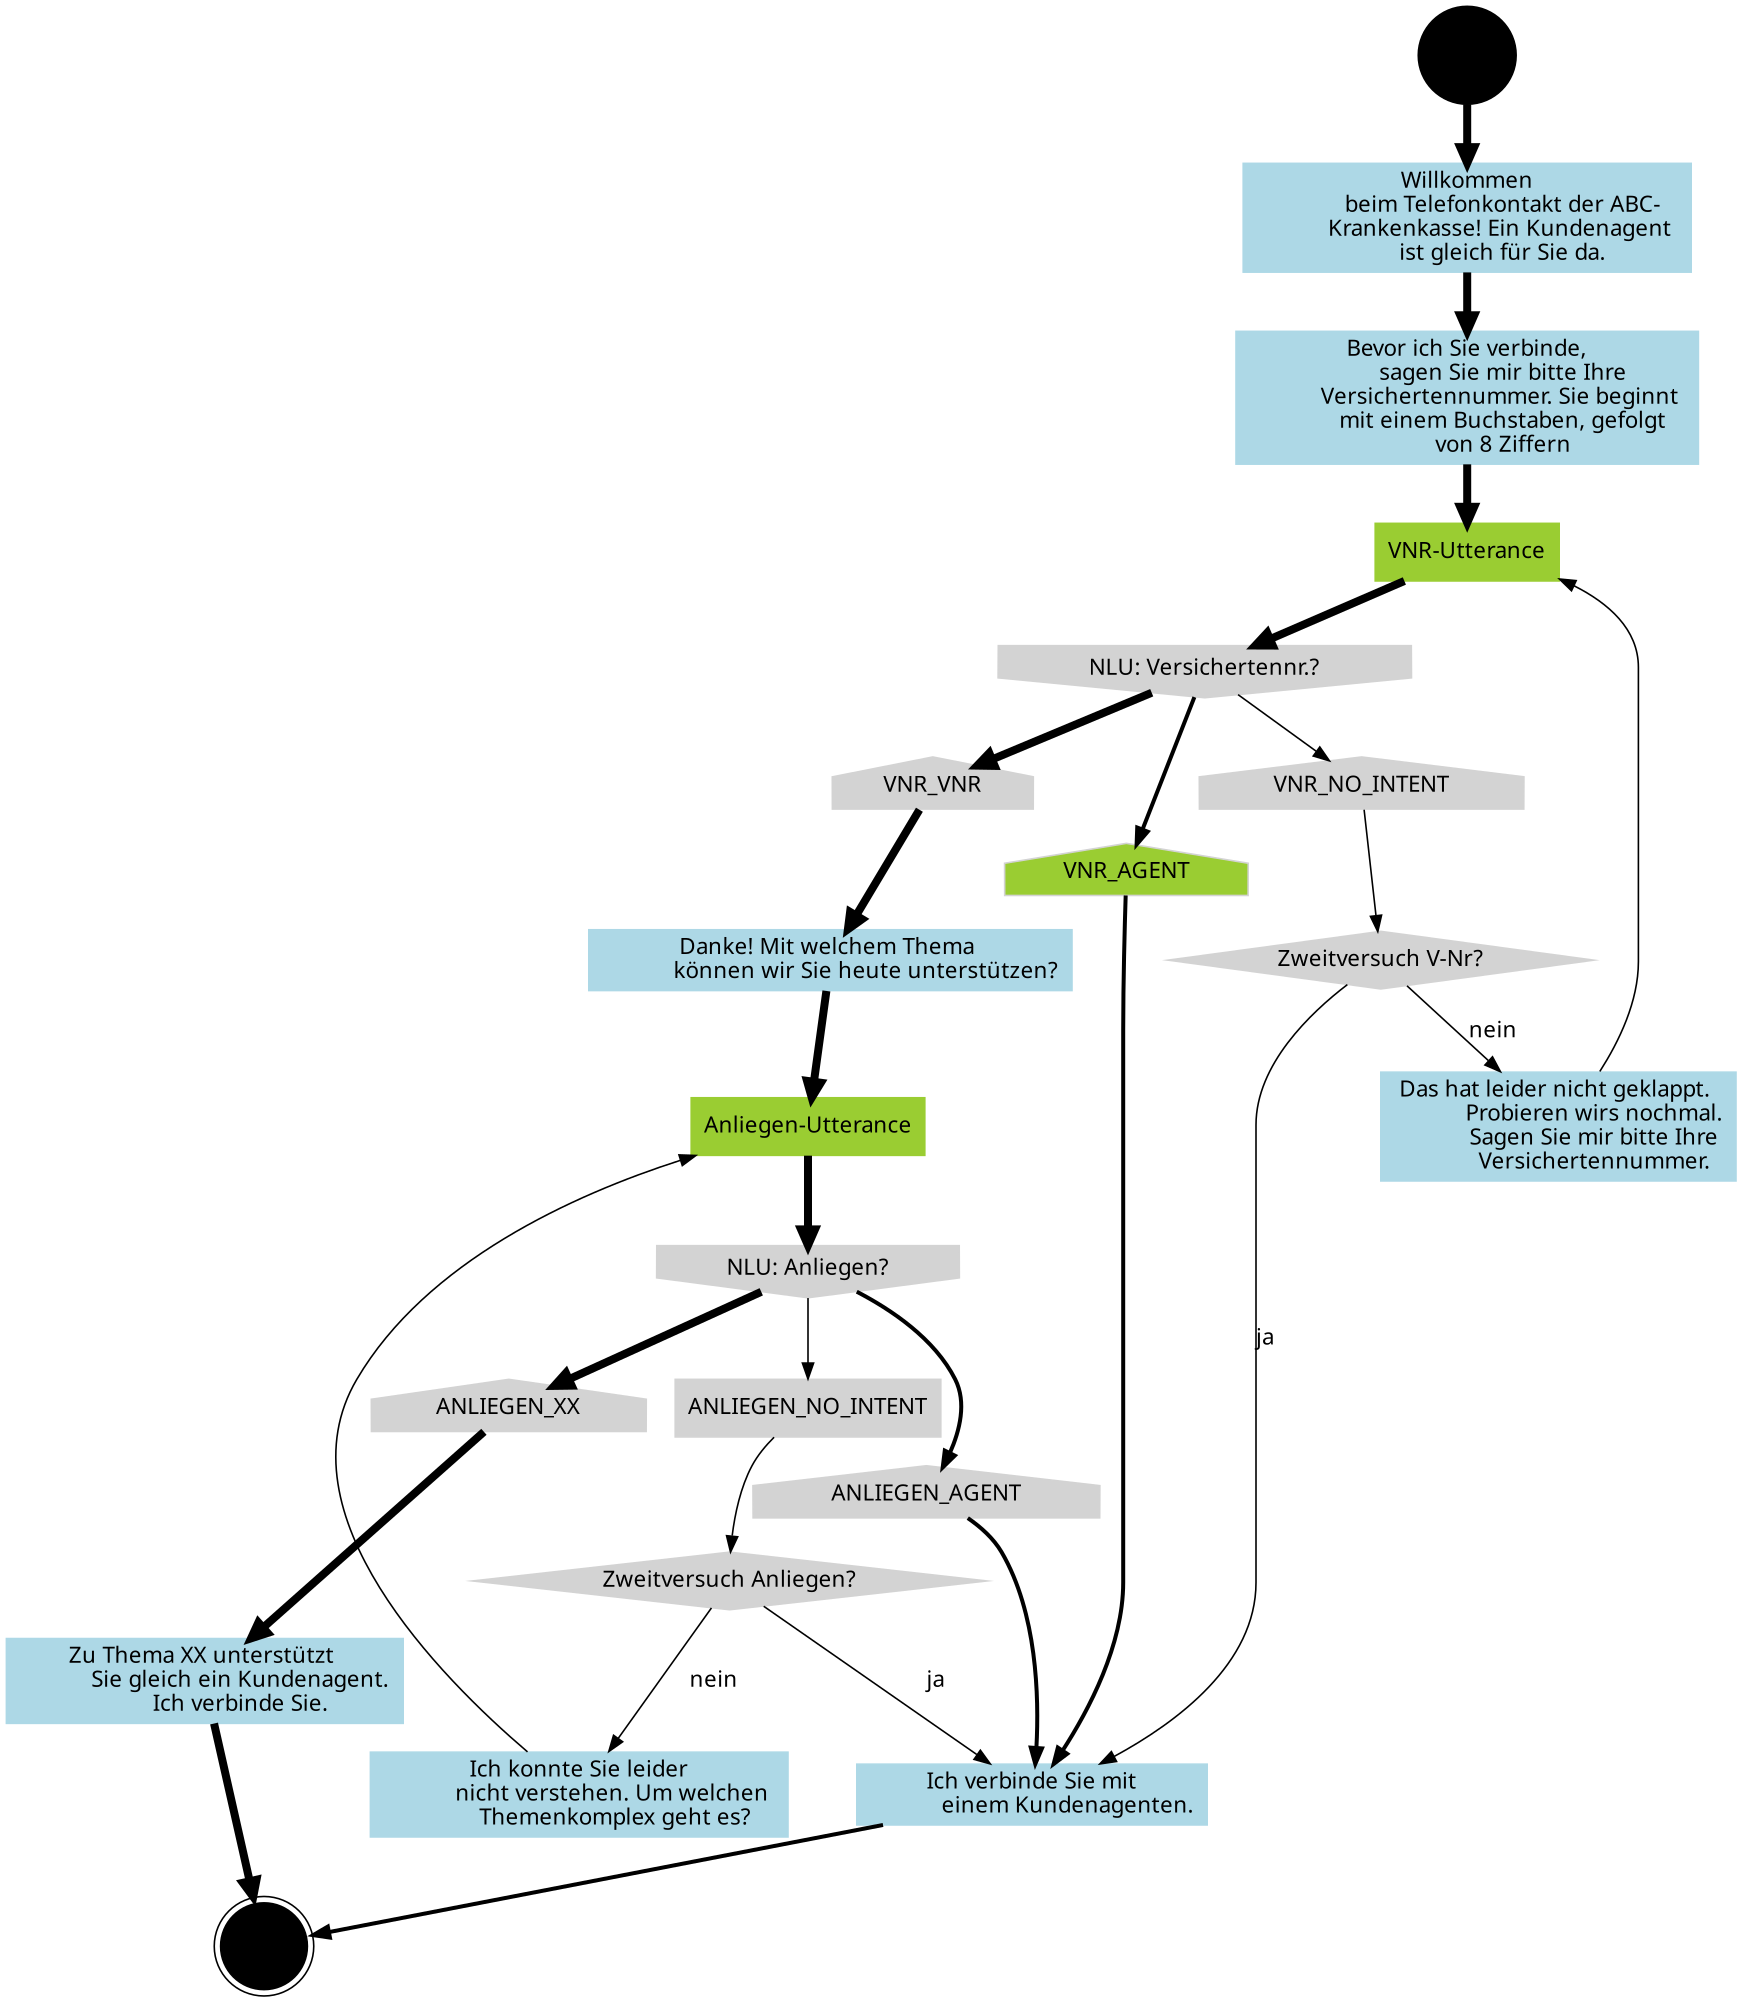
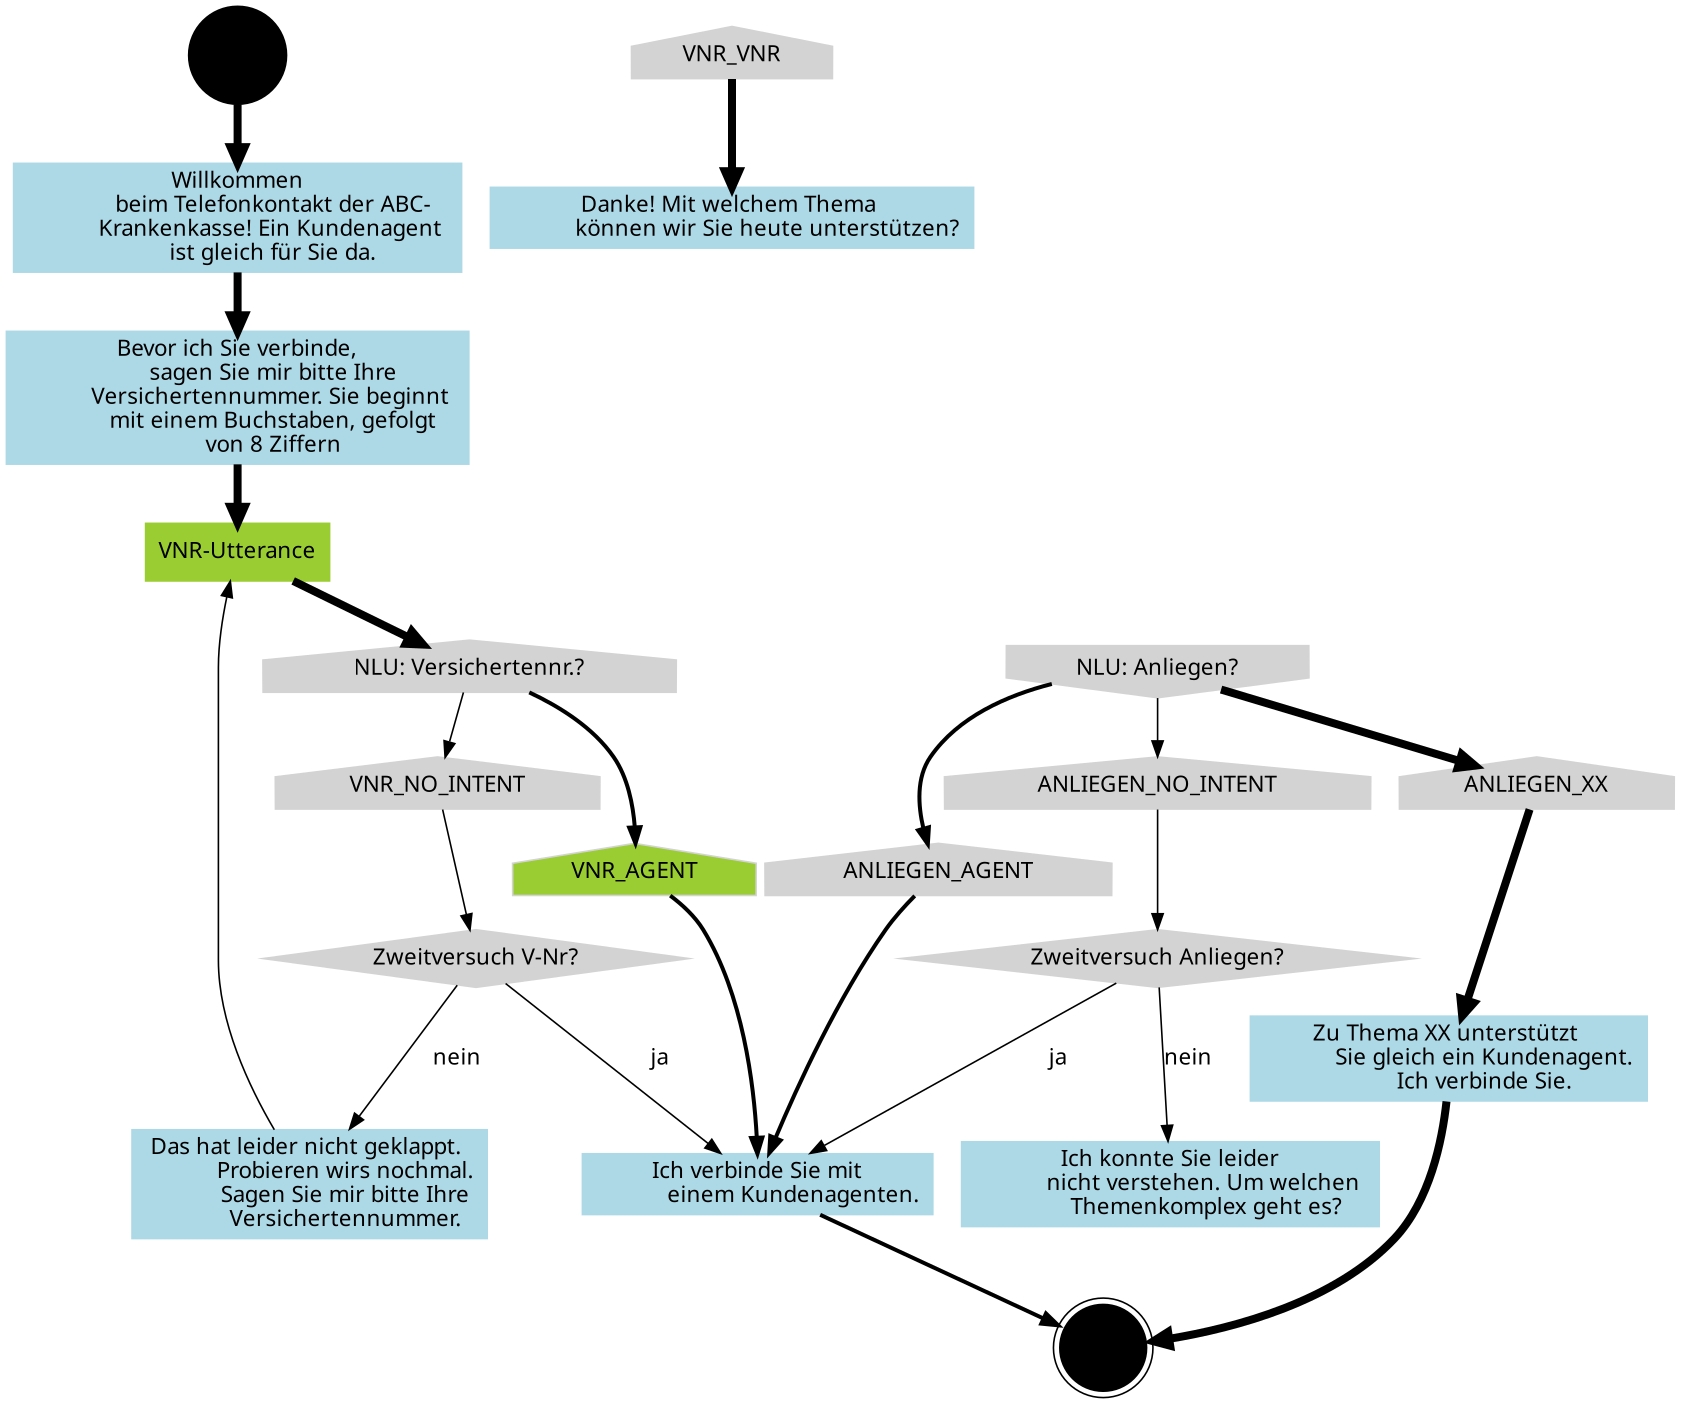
node "NLU: Versichertennr.?": shape invhouse -> house
edge "NLU: Versichertennr.?" -> "VNR_VNR": removed
node "Anliegen-Utterance": removed
node "ANLIEGEN_NO_INTENT": shape box -> house
